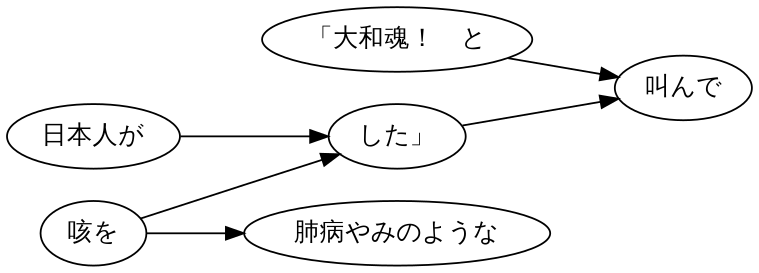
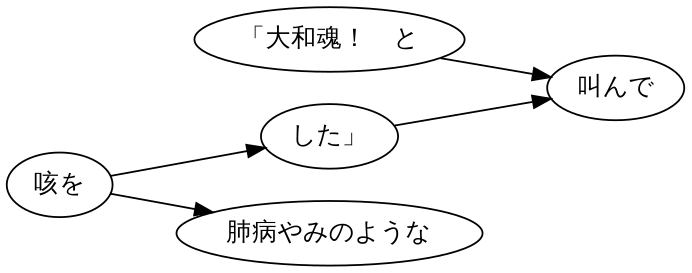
node "日本人が": removed
